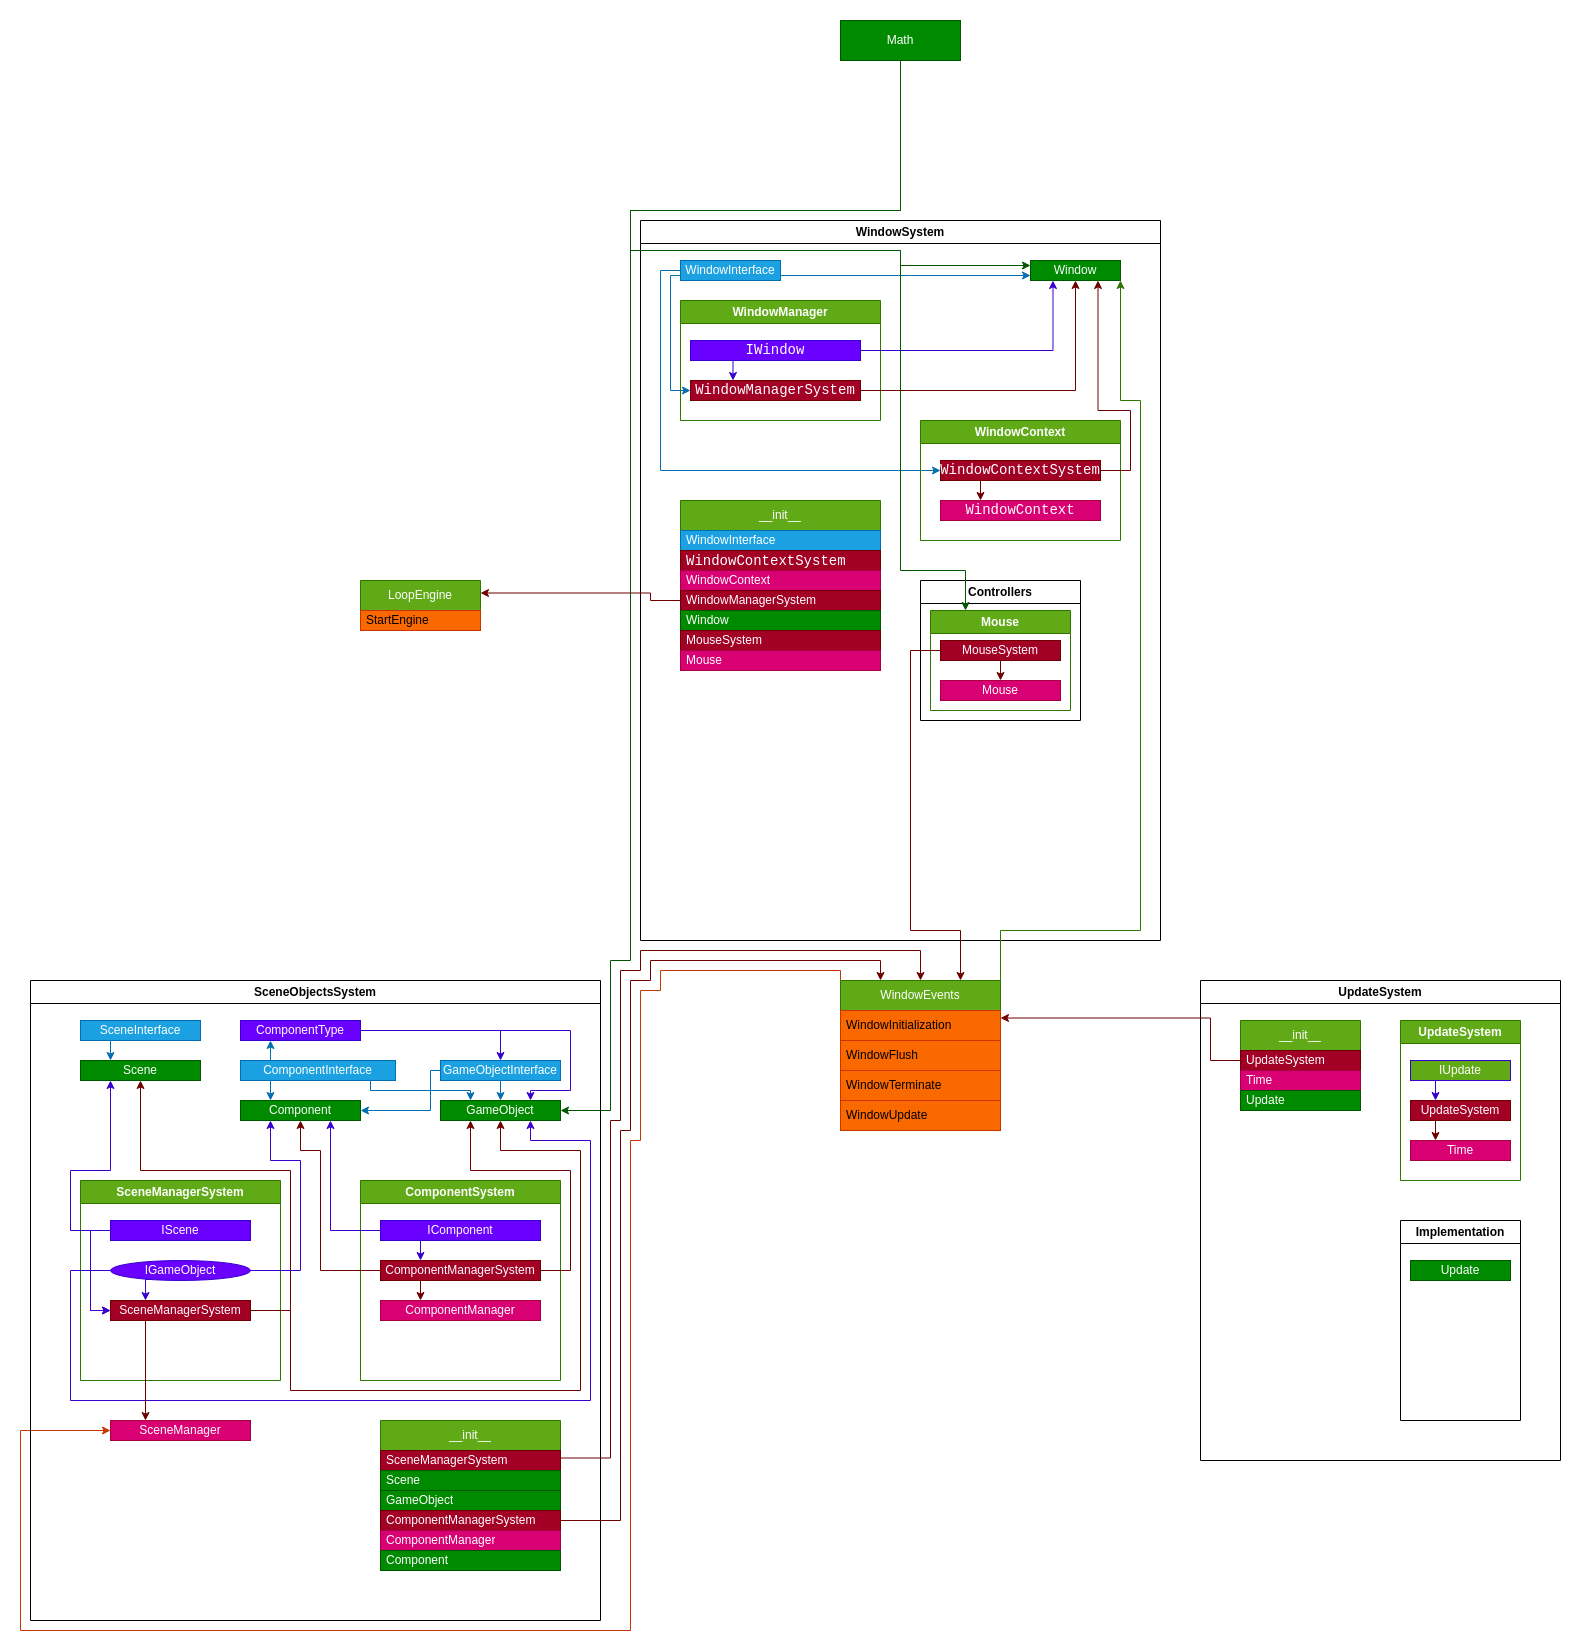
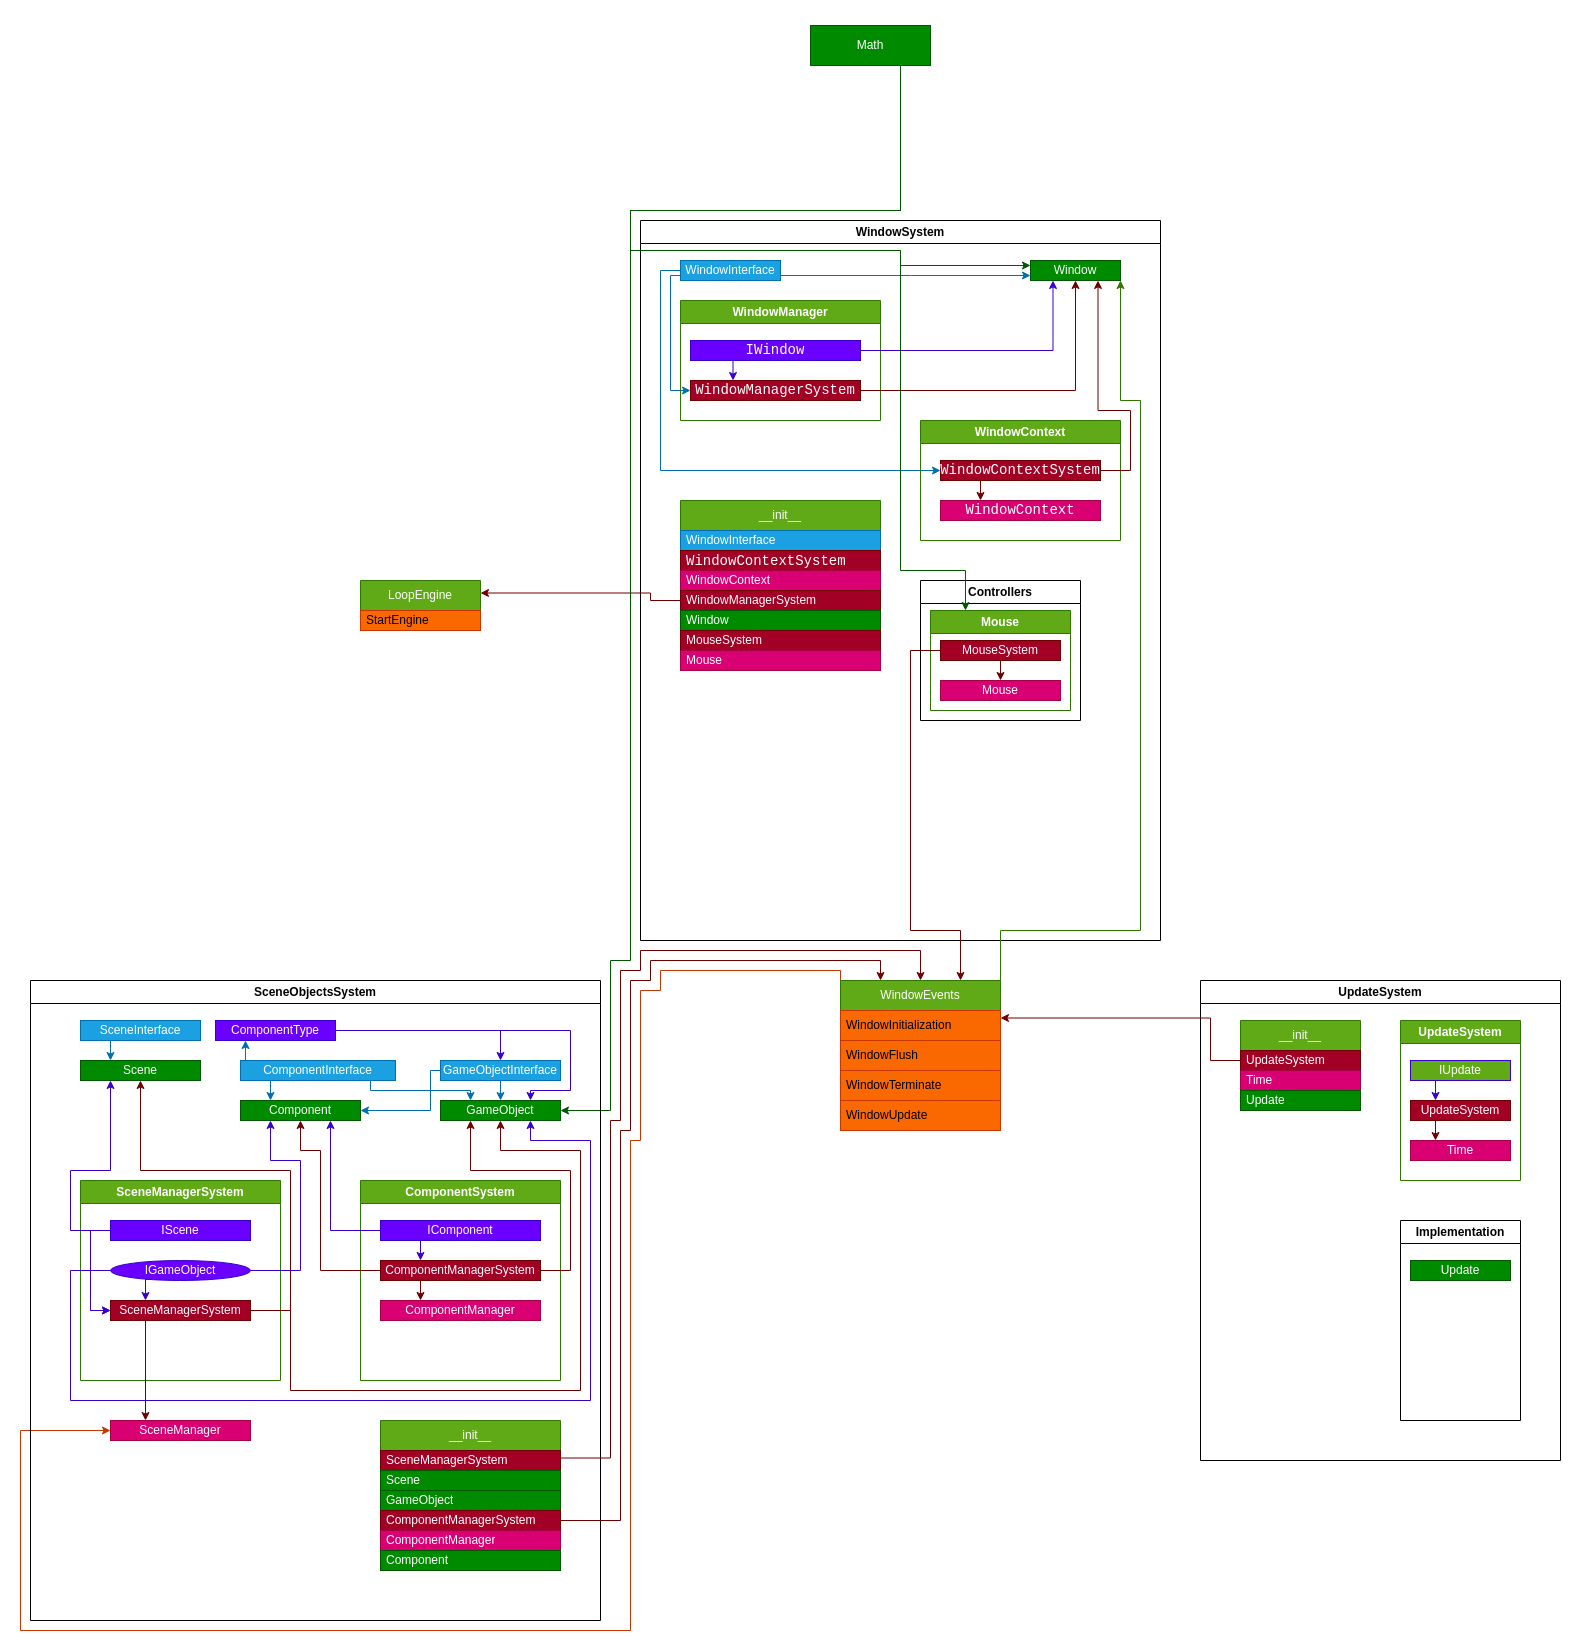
node "Math": moved (901, 41) -> (871, 46)
node "ComponentType": moved (301, 1031) -> (276, 1031)
